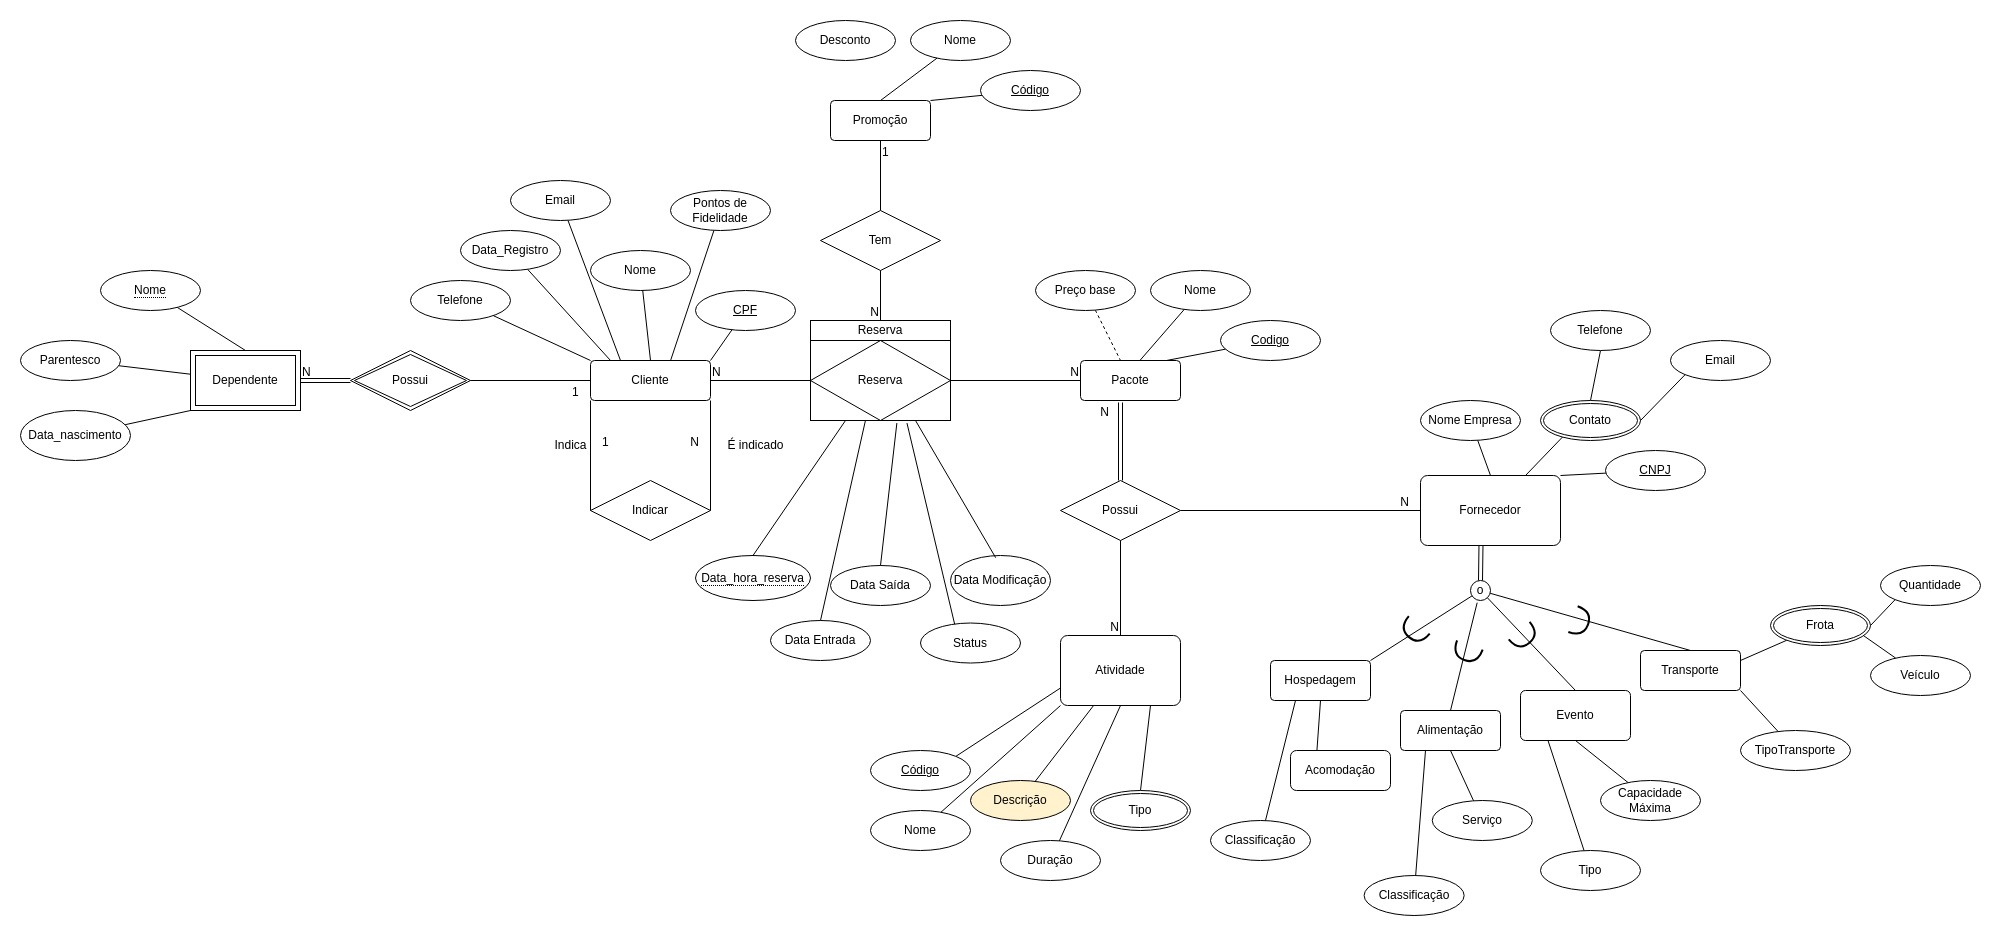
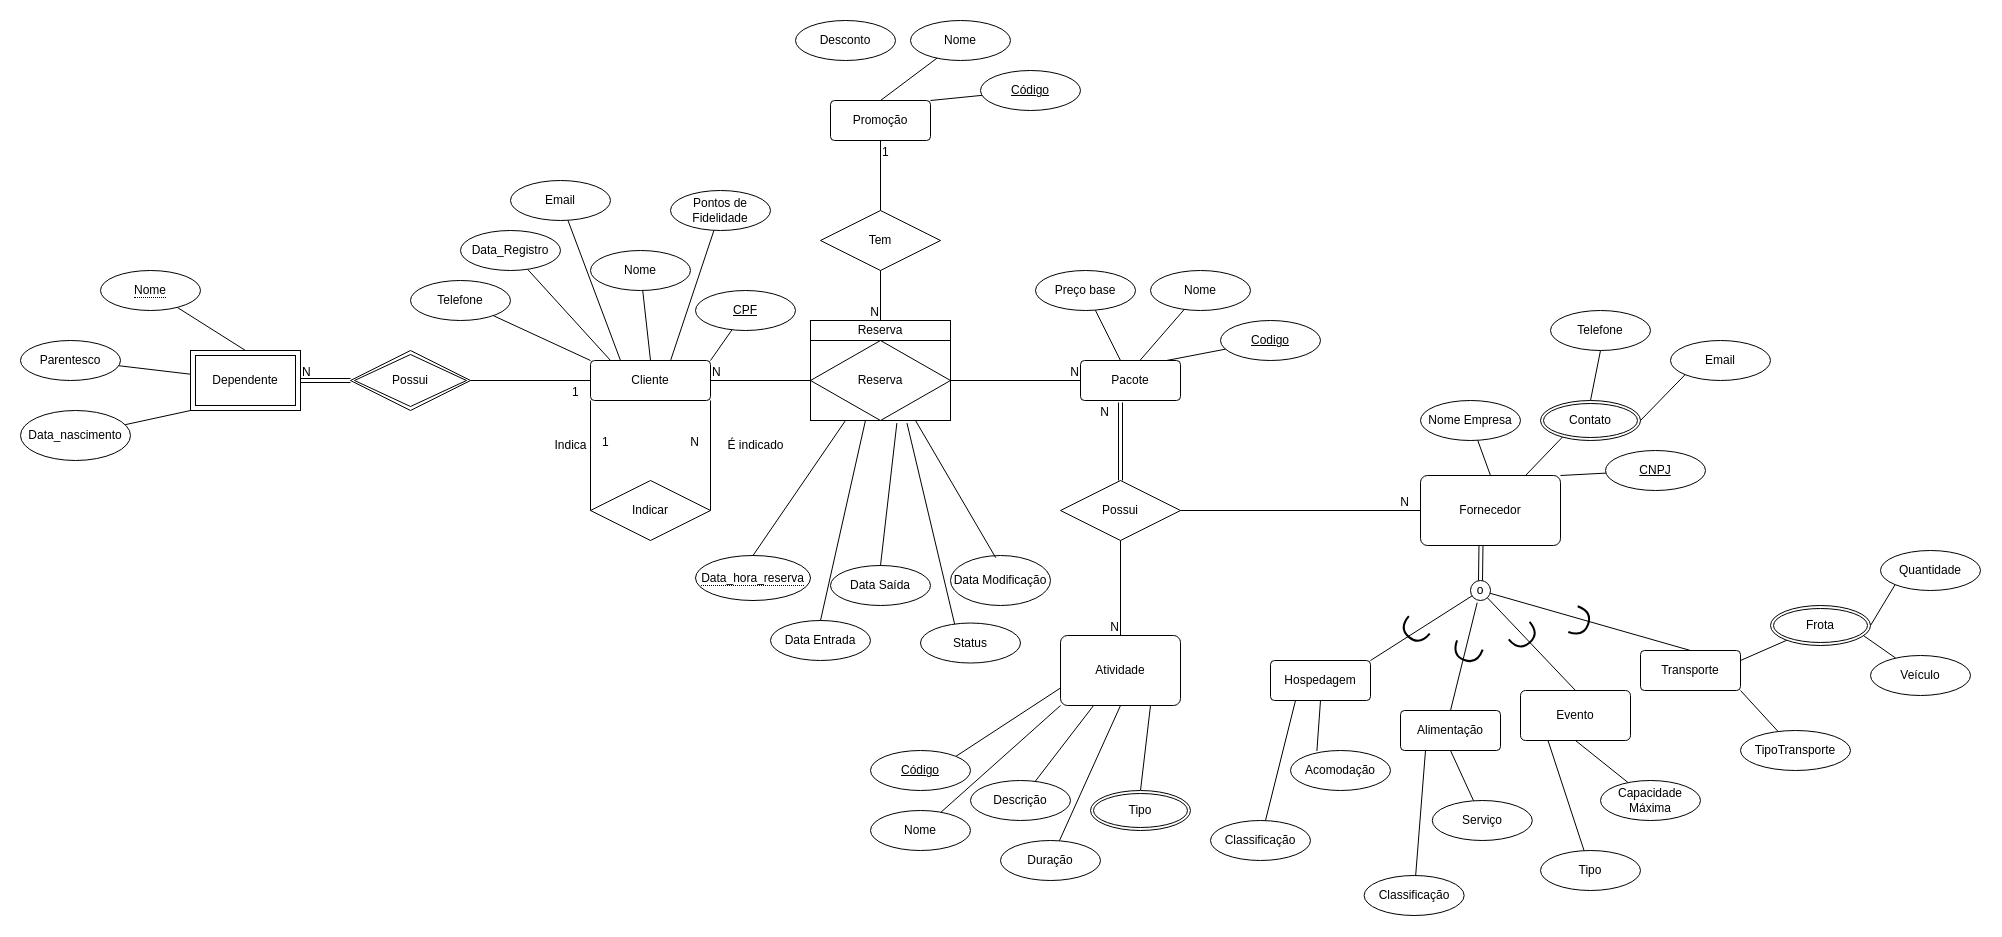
edge "Preço base" -- "Pacote": style dashed -> solid
node "Quantidade": moved (1931, 586) -> (1931, 571)
node "Acomodação": shape rounded rectangle -> ellipse
node "Descrição": fillcolor #fff2cc -> #ffffff
